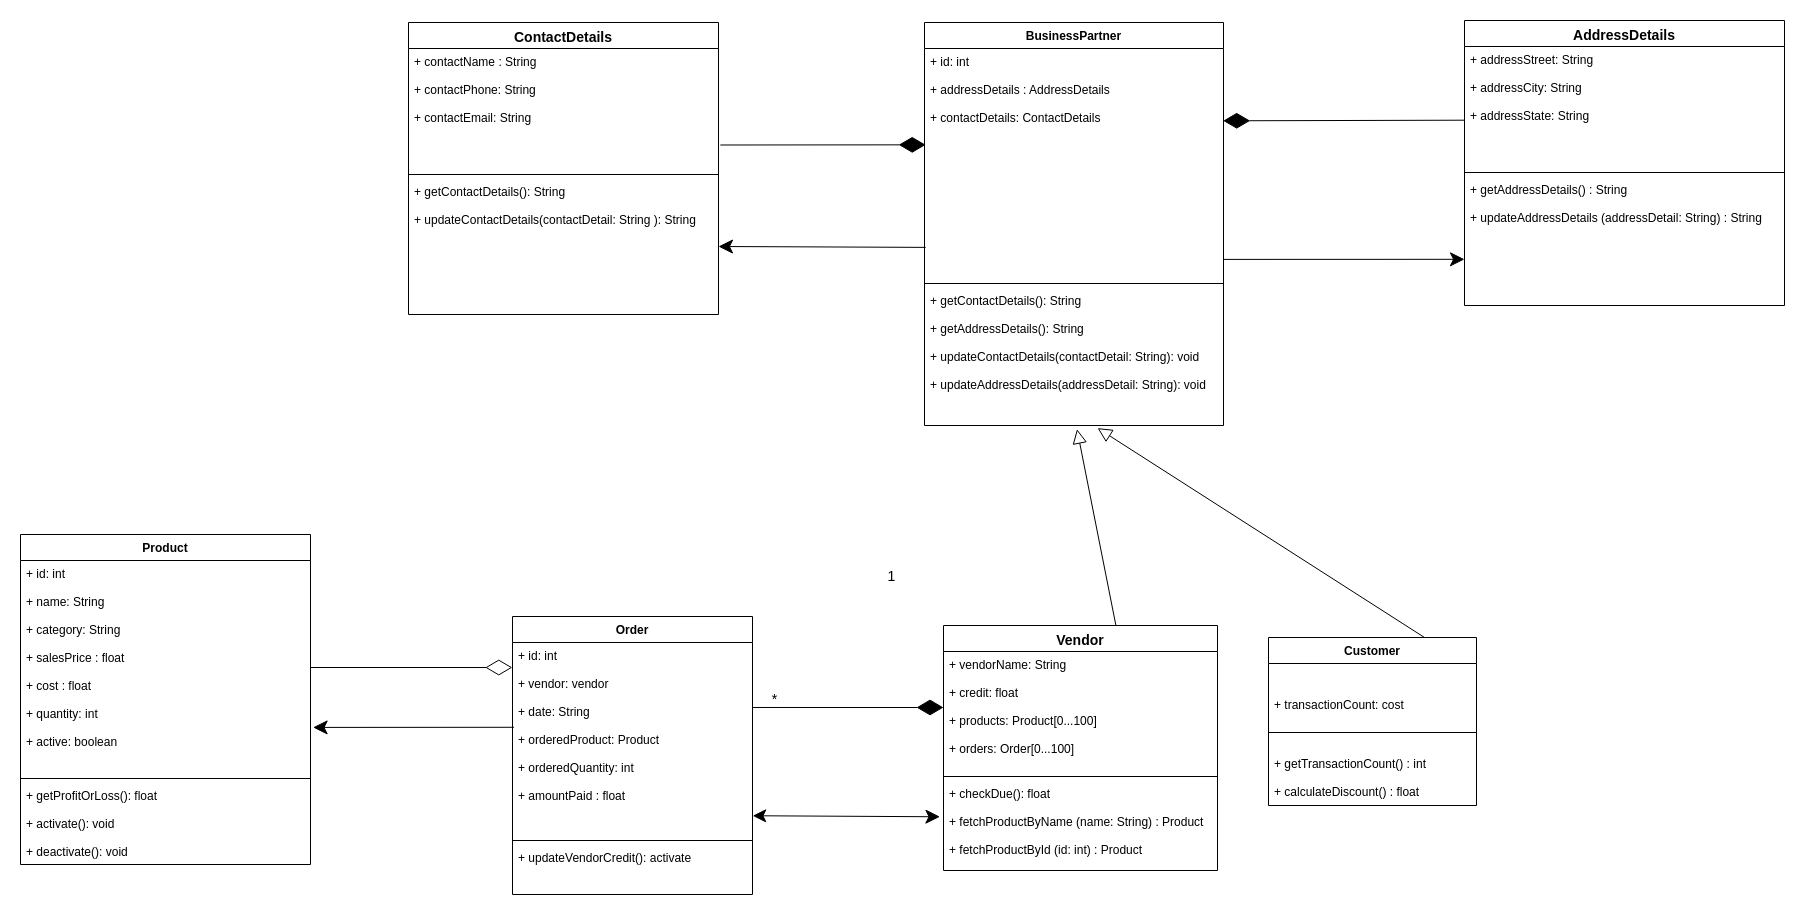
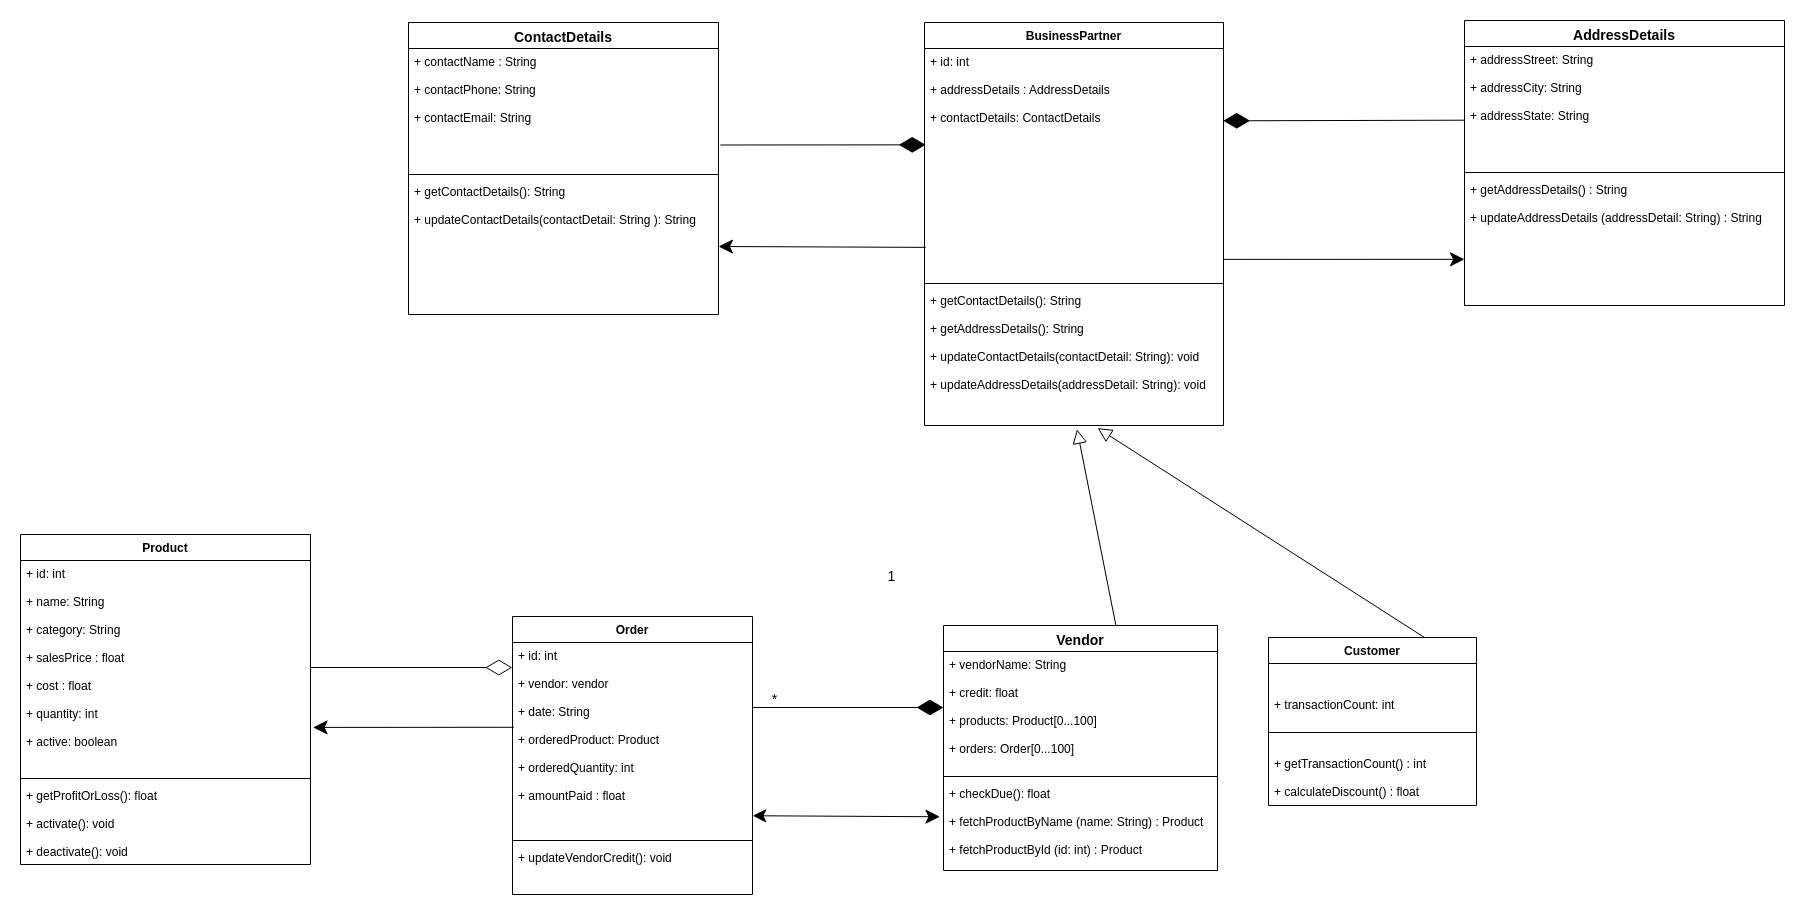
node "+ transactionCount: cost": label "+ transactionCount: cost" -> "+ transactionCount: int"
node "+ updateVendorCredit(): activate": label "+ updateVendorCredit(): activate" -> "+ updateVendorCredit(): void"
